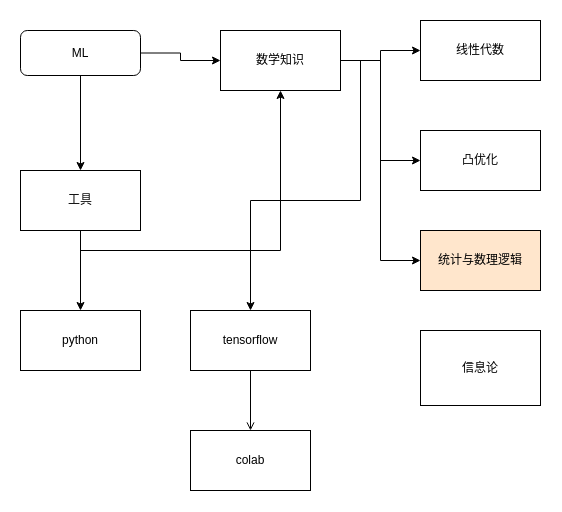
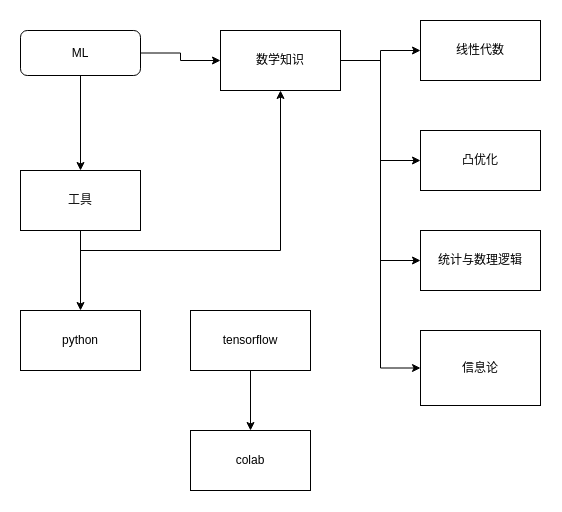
edge "数学知识" -> "tensorflow": now "数学知识" -> "信息论"
node "统计与数理逻辑": fillcolor #ffe6cc -> #ffffff
edge "tensorflow" -> "colab": arrowhead open -> classic
